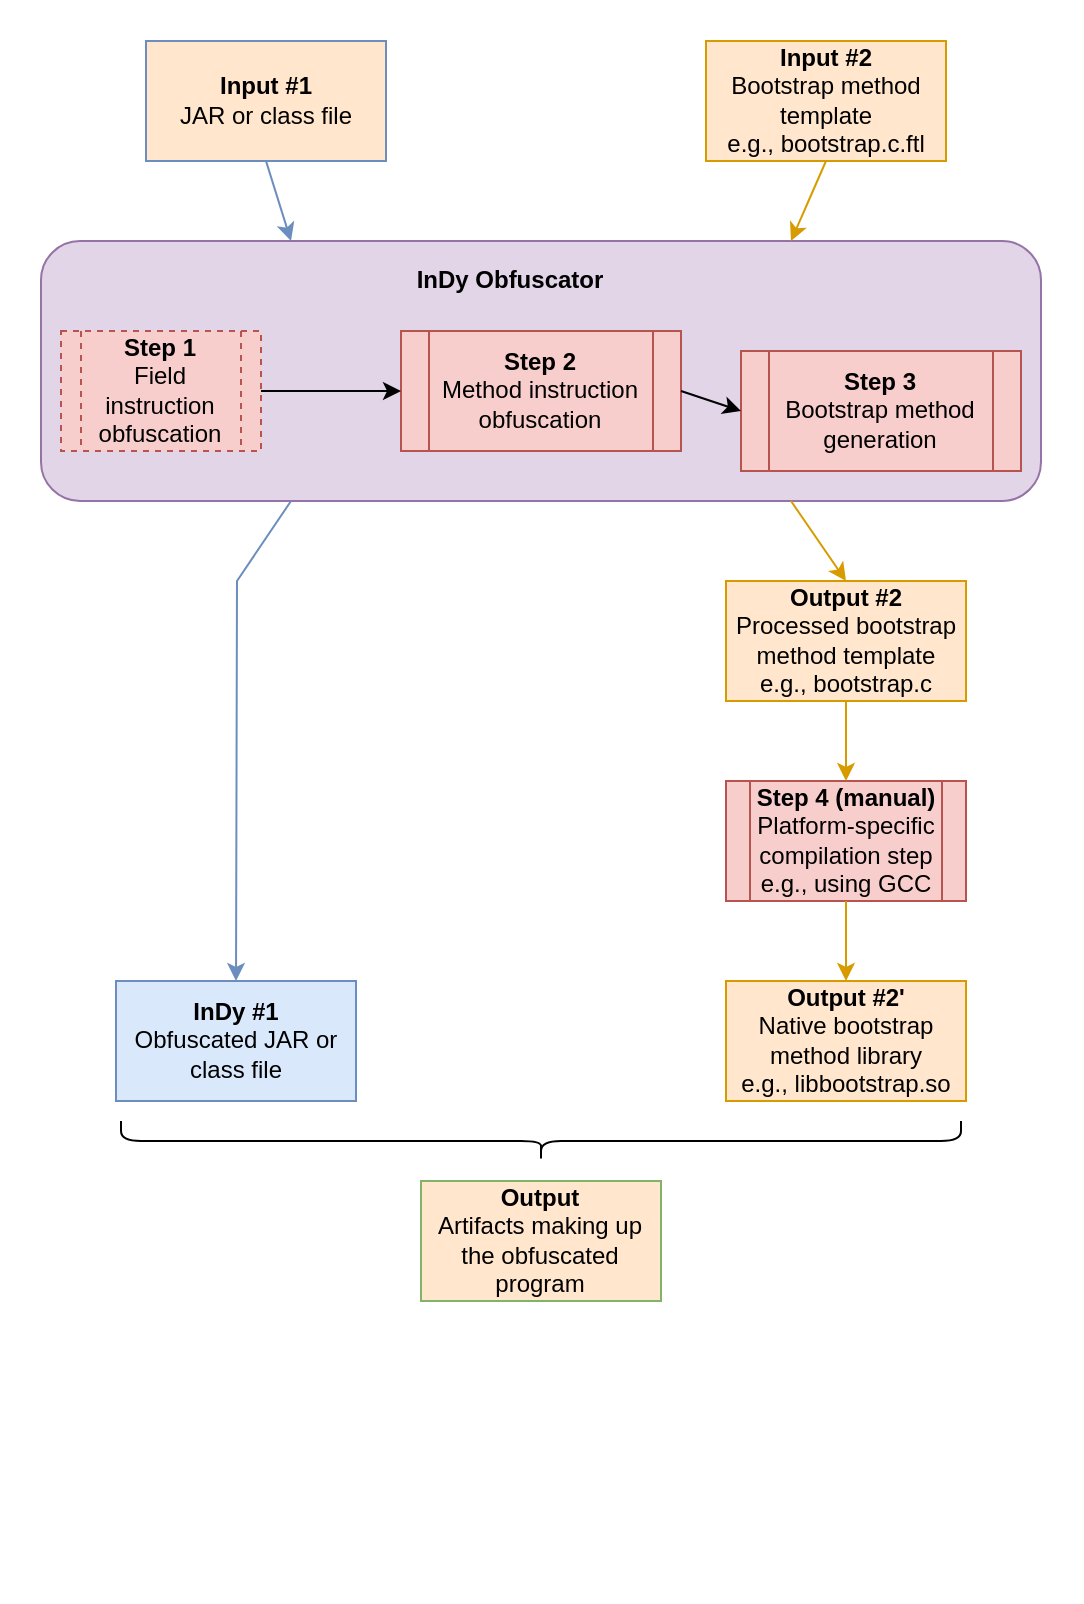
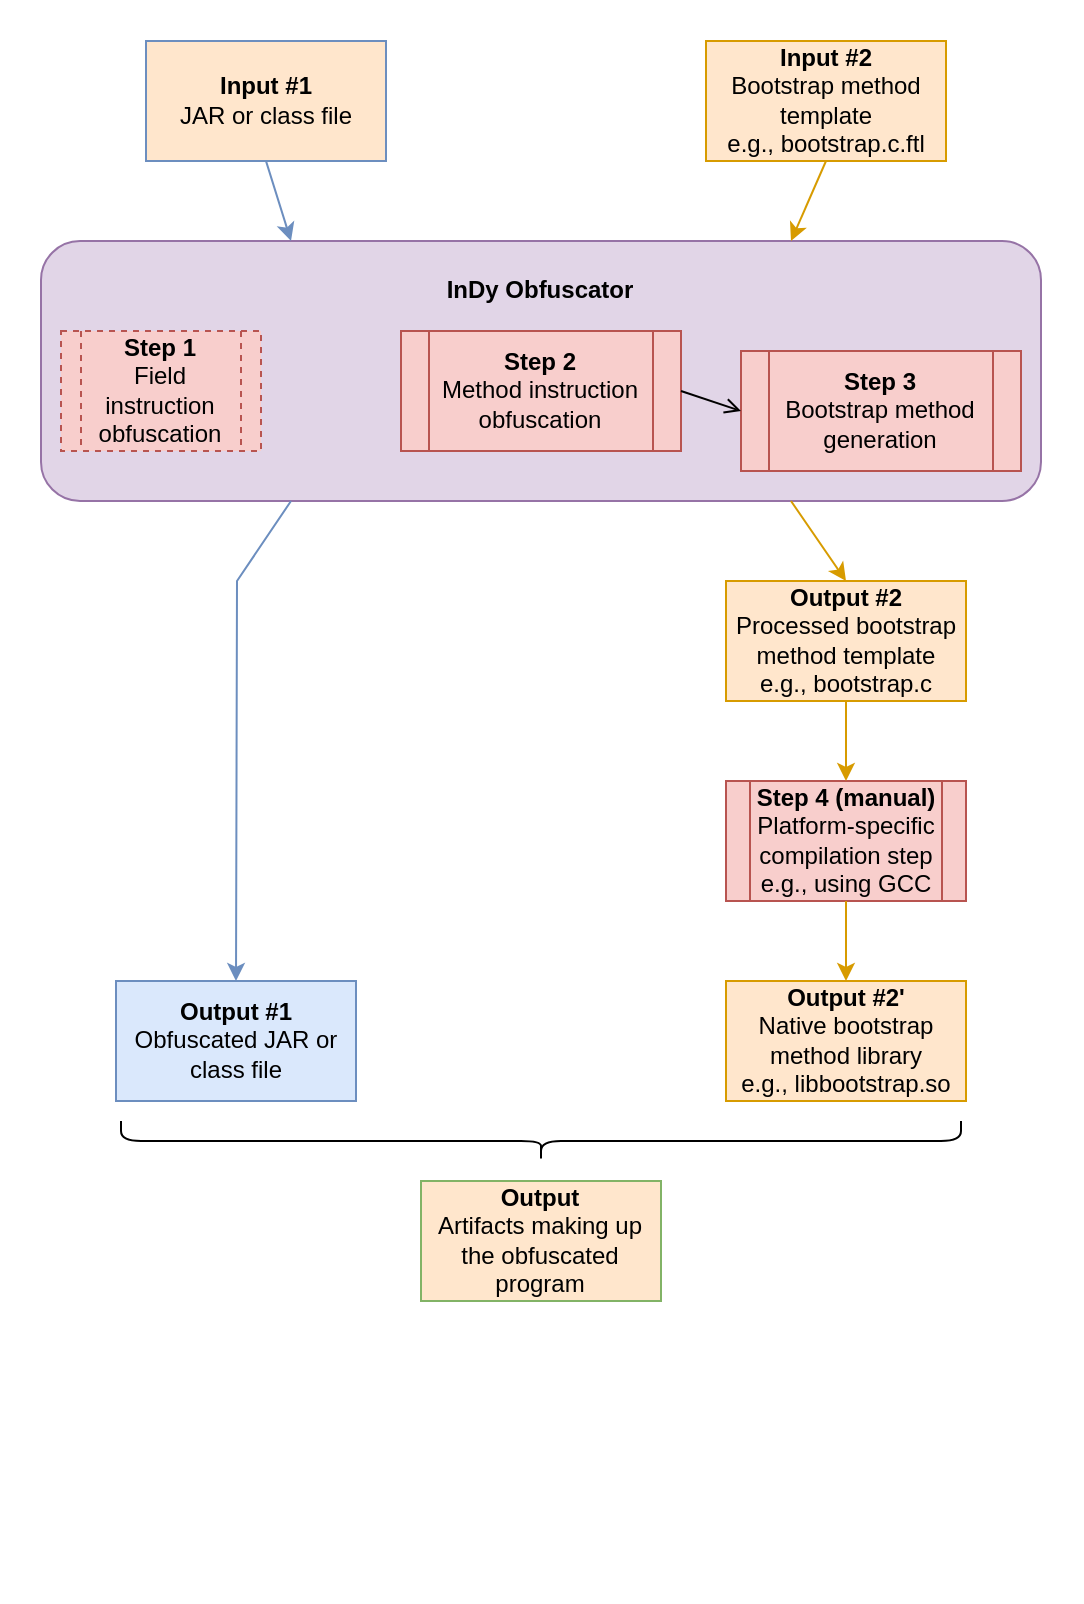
node "InDy Obfuscator": moved (511, 281) -> (541, 291)
edge "Step 1 Field instruction obfuscation" -> "Step 2 Method instruction obfuscation": removed
edge "Step 2 Method instruction obfuscation" -> "Step 3 Bootstrap method generation": arrowhead classic -> open
node "InDy #1 Obfuscated JAR or class file": label "InDy #1 Obfuscated JAR or class file" -> "Output #1 Obfuscated JAR or class file"
